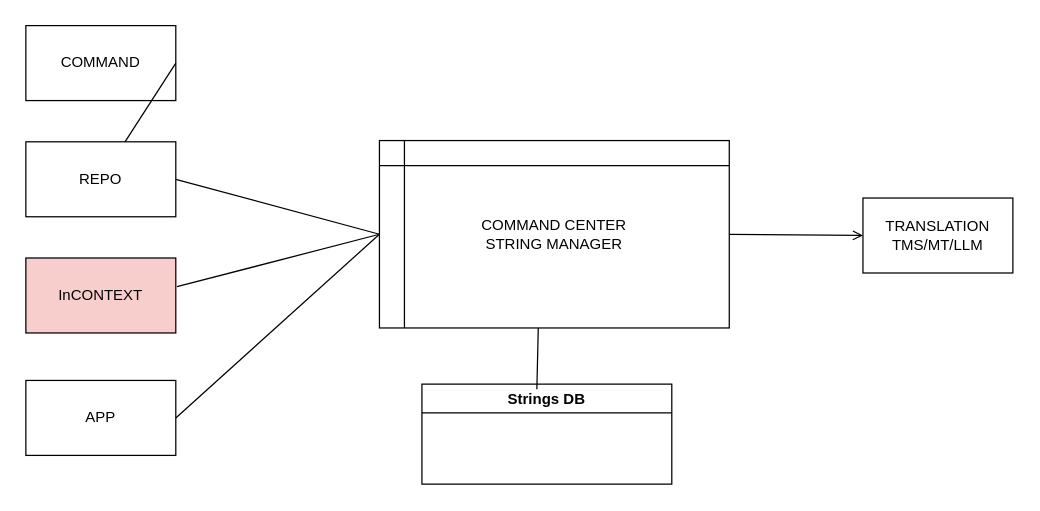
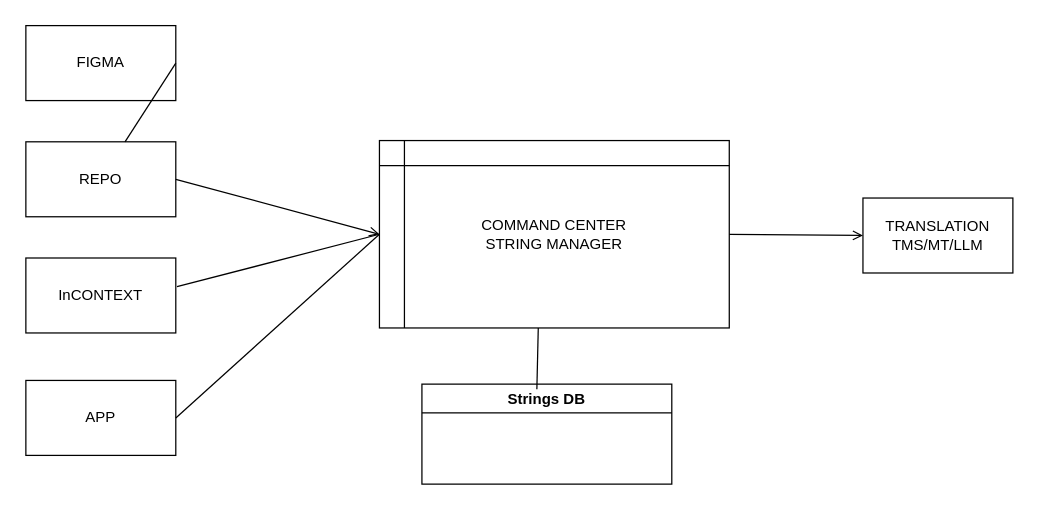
node "COMMAND": label "COMMAND" -> "FIGMA"
edge "REPO" -- "COMMAND CENTER STRING MANAGER": arrowhead none -> open
node "InCONTEXT": fillcolor #f8cecc -> #ffffff
